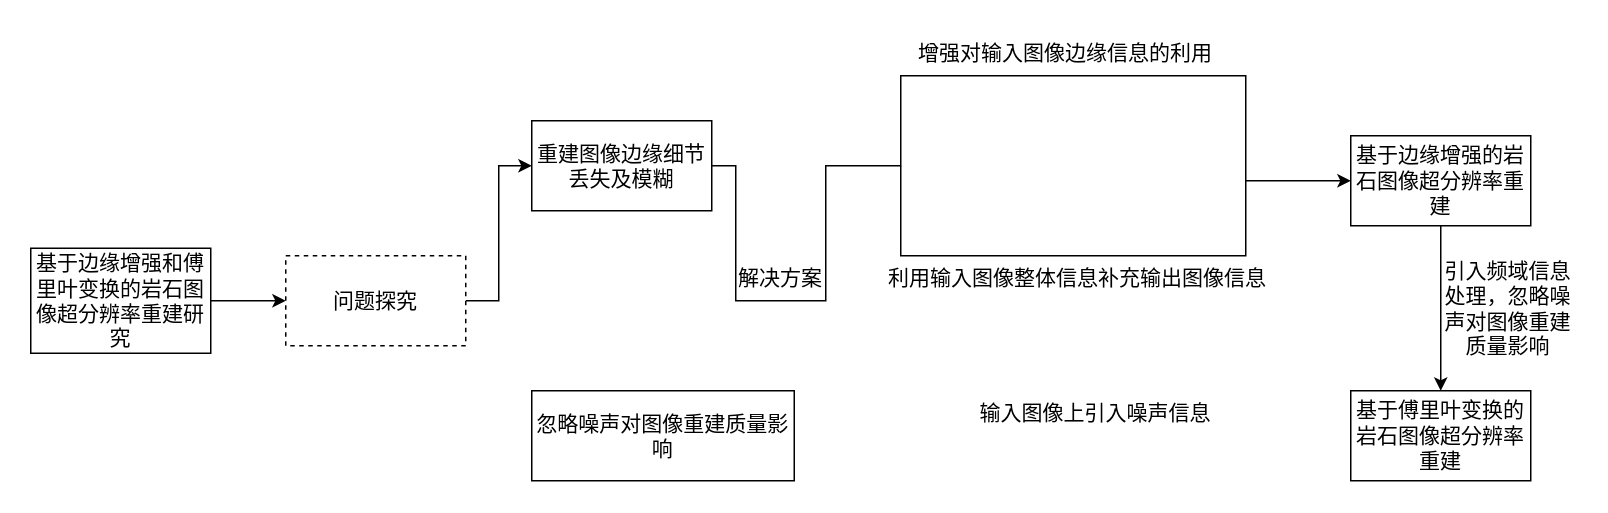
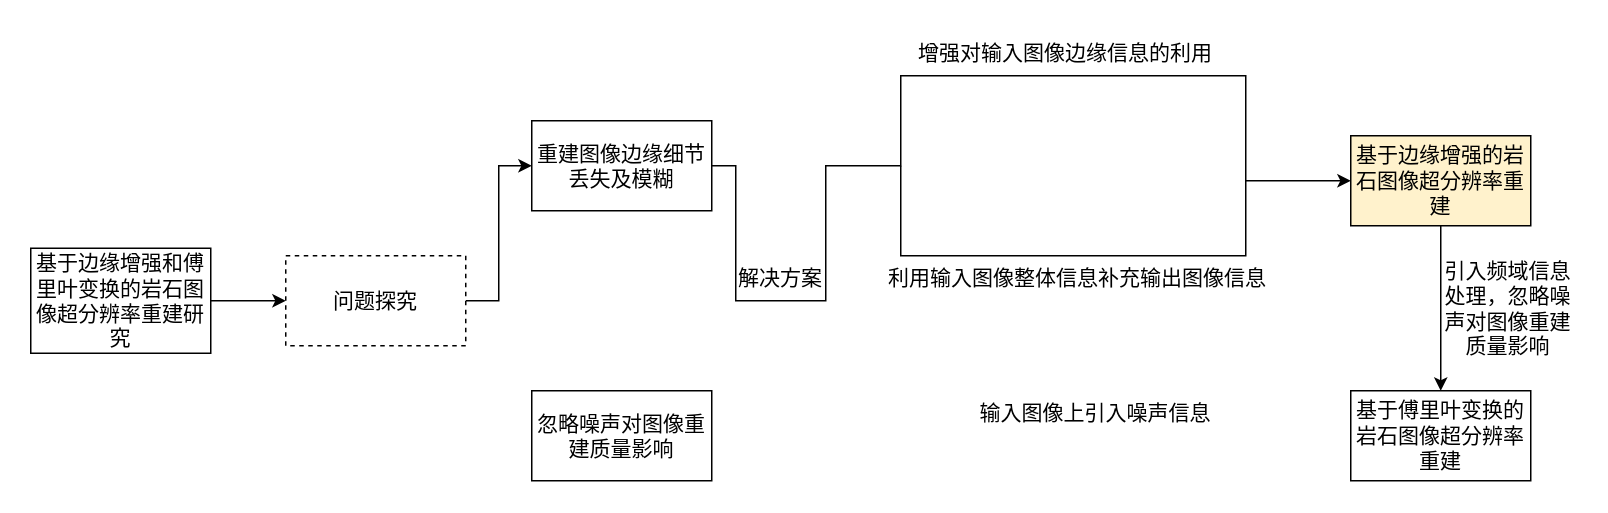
node "基于边缘增强的岩石图像超分辨率重建": fillcolor #ffffff -> #fff2cc
node "忽略噪声对图像重建质量影响": size 263x90 -> 180x90
